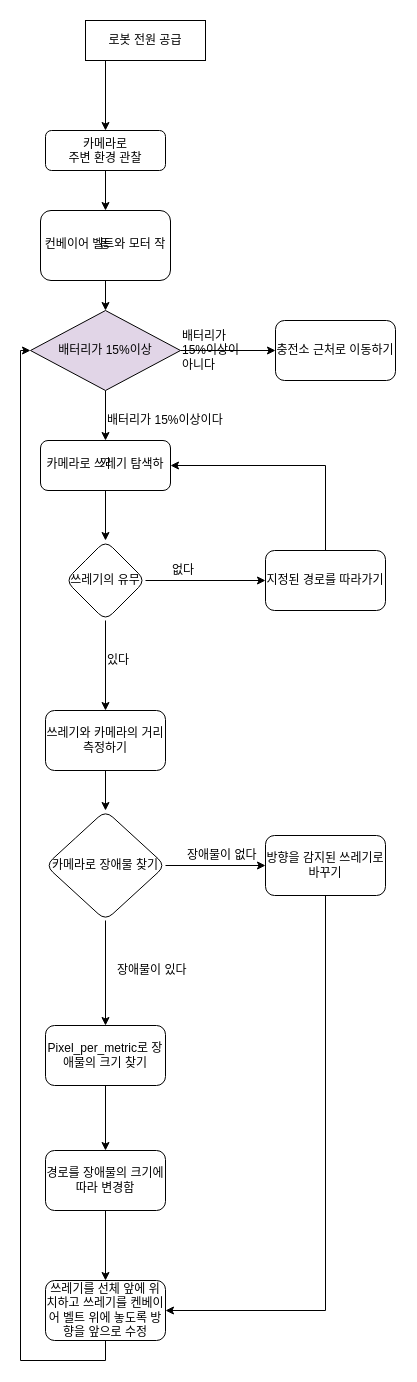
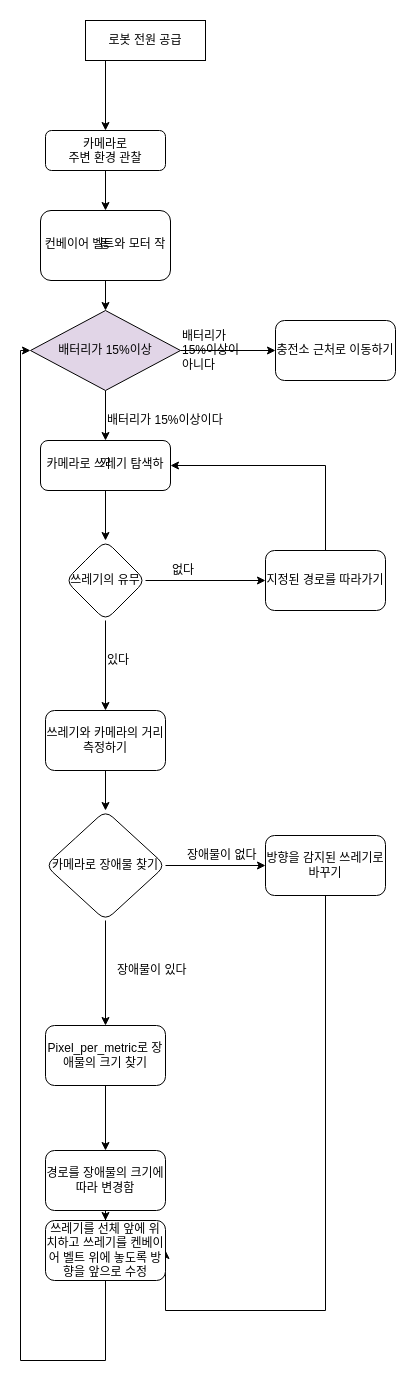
node "쓰레기를 선체 앞에 위치하고 쓰레기를 켄베이어 벨트 위에 놓도록 방향을 앞으로 수정": moved (106, 1311) -> (106, 1251)
